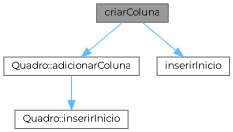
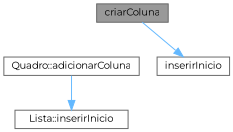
edge "criarColuna" -> "Quadro::adicionarColuna": removed
node "Quadro::inserirInicio": label "Quadro::inserirInicio" -> "Lista::inserirInicio"
